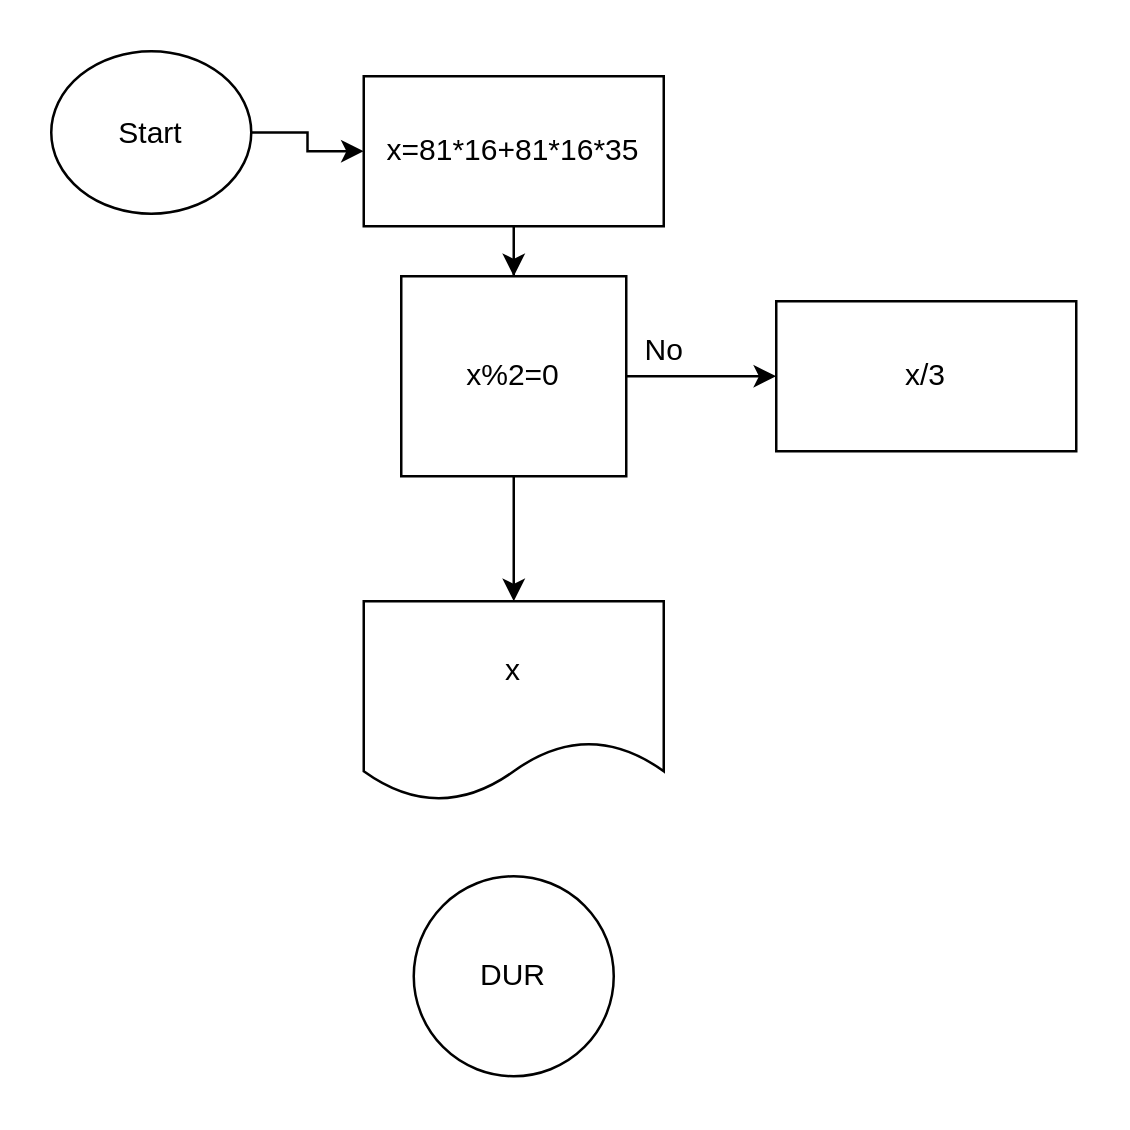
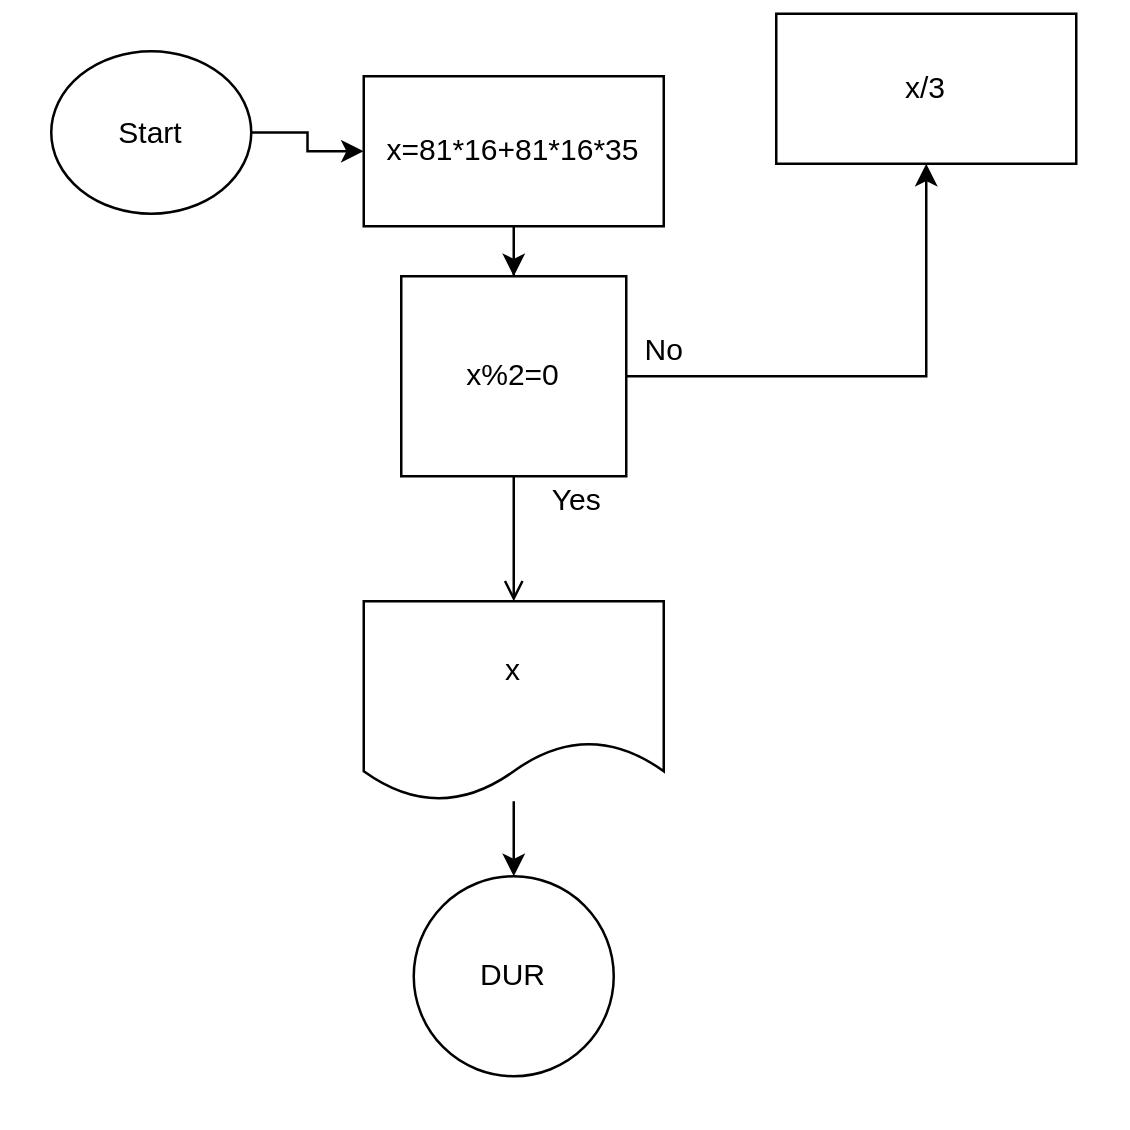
node "x/3": moved (926, 376) -> (926, 89)
node "Yes": added
edge "x%2=0" -> "x": arrowhead classic -> open
edge "x" -> "DUR": added
